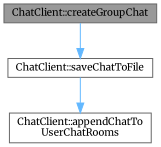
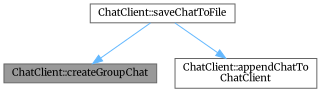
edge "ChatClient::createGroupChat" -> "ChatClient::saveChatToFile": reversed
node "ChatClient::appendChatTo UserChatRooms": label "ChatClient::appendChatTo UserChatRooms" -> "ChatClient::appendChatTo ChatClient"
